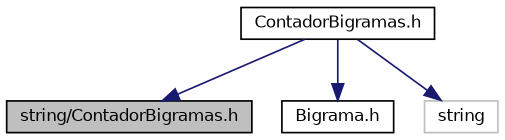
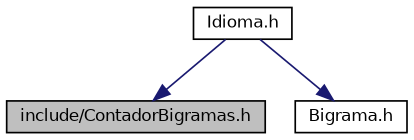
node "ContadorBigramas.h": label "ContadorBigramas.h" -> "Idioma.h"
node "string/ContadorBigramas.h": label "string/ContadorBigramas.h" -> "include/ContadorBigramas.h"
node "string": removed
